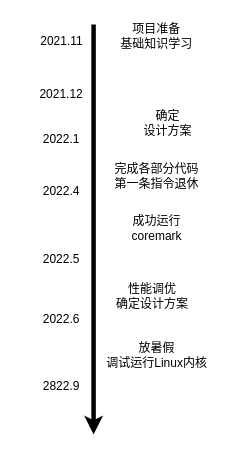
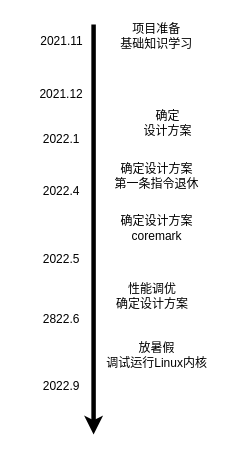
node "完成各部分代码第一条指令退休": label "完成各部分代码第一条指令退休" -> "确定设计方案第一条指令退休"
node "成功运行coremark": label "成功运行coremark" -> "确定设计方案coremark"
node "2022.6": label "2022.6" -> "2822.6"
node "2822.9": label "2822.9" -> "2022.9"
